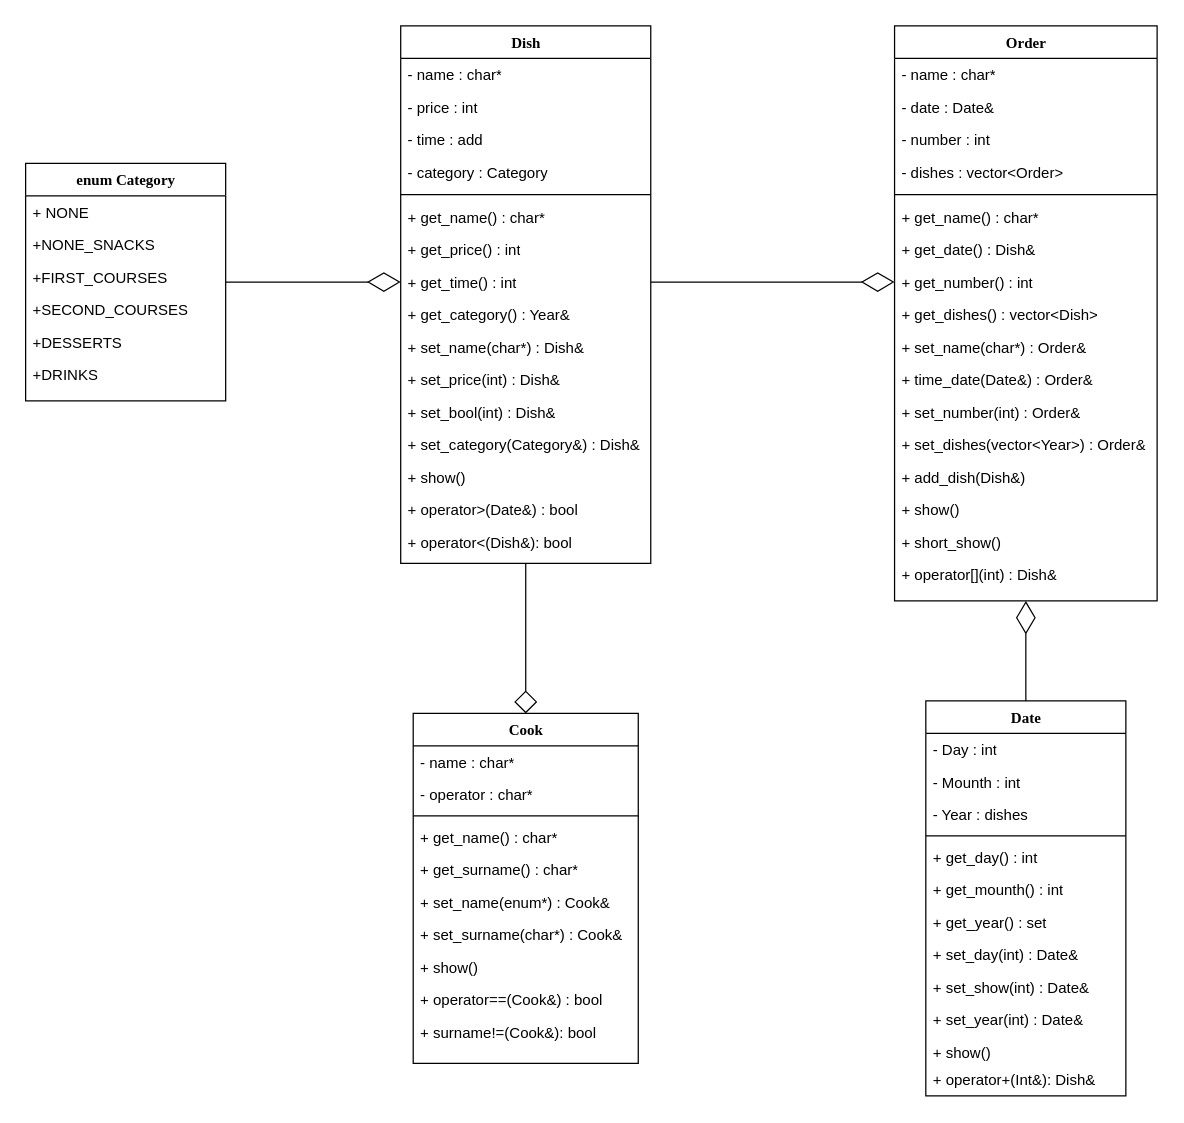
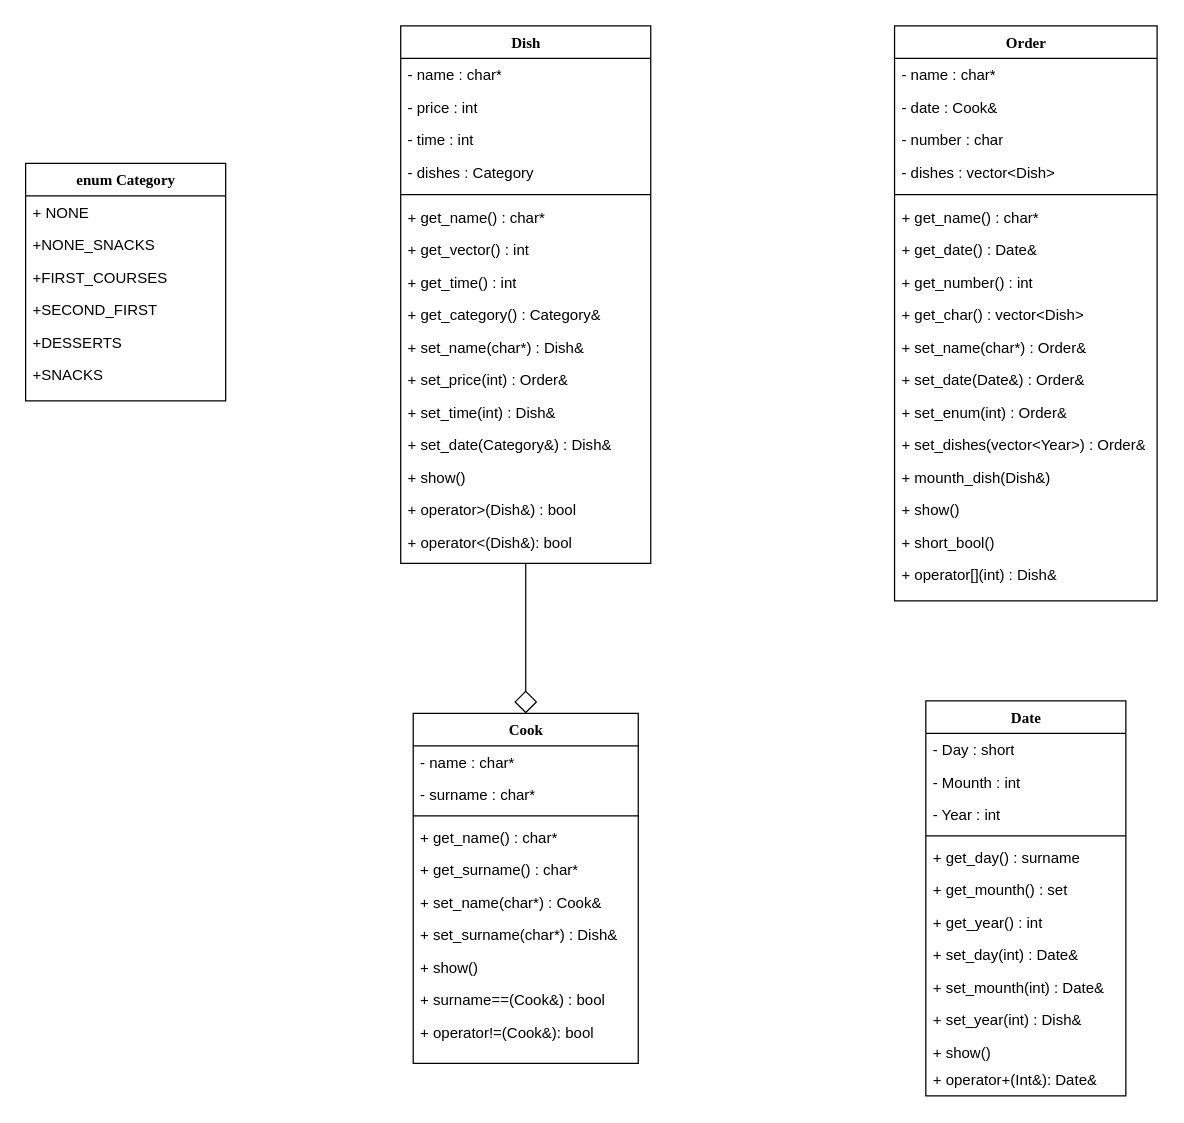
node "- date : Date&": label "- date : Date&" -> "- date : Cook&"
node "- time : add": label "- time : add" -> "- time : int"
node "- number : int": label "- number : int" -> "- number : char"
node "- category : Category": label "- category : Category" -> "- dishes : Category"
node "- dishes : vector<Order>": label "- dishes : vector<Order>" -> "- dishes : vector<Dish>"
node "+ get_price() : int": label "+ get_price() : int" -> "+ get_vector() : int"
node "+ get_date() : Dish&": label "+ get_date() : Dish&" -> "+ get_date() : Date&"
edge "enum Category" -> "+ get_time() : int": removed
edge "+ get_time() : int" -> "+ get_number() : int": removed
node "+SECOND_COURSES": label "+SECOND_COURSES" -> "+SECOND_FIRST"
node "+ get_category() : Year&": label "+ get_category() : Year&" -> "+ get_category() : Category&"
node "+ get_dishes() : vector<Dish>": label "+ get_dishes() : vector<Dish>" -> "+ get_char() : vector<Dish>"
node "+DRINKS": label "+DRINKS" -> "+SNACKS"
node "+ set_price(int) : Dish&": label "+ set_price(int) : Dish&" -> "+ set_price(int) : Order&"
node "+ time_date(Date&) : Order&": label "+ time_date(Date&) : Order&" -> "+ set_date(Date&) : Order&"
node "+ set_bool(int) : Dish&": label "+ set_bool(int) : Dish&" -> "+ set_time(int) : Dish&"
node "+ set_number(int) : Order&": label "+ set_number(int) : Order&" -> "+ set_enum(int) : Order&"
node "+ set_category(Category&) : Dish&": label "+ set_category(Category&) : Dish&" -> "+ set_date(Category&) : Dish&"
node "+ add_dish(Dish&)": label "+ add_dish(Dish&)" -> "+ mounth_dish(Dish&)"
node "+ operator>(Date&) : bool": label "+ operator>(Date&) : bool" -> "+ operator>(Dish&) : bool"
node "+ short_show()": label "+ short_show()" -> "+ short_bool()"
edge "Date" -> "Order": removed
node "- Day : int": label "- Day : int" -> "- Day : short"
node "- operator : char*": label "- operator : char*" -> "- surname : char*"
node "- Year : dishes": label "- Year : dishes" -> "- Year : int"
node "+ get_day() : int": label "+ get_day() : int" -> "+ get_day() : surname"
node "+ get_mounth() : int": label "+ get_mounth() : int" -> "+ get_mounth() : set"
node "+ set_name(enum*) : Cook&": label "+ set_name(enum*) : Cook&" -> "+ set_name(char*) : Cook&"
node "+ get_year() : set": label "+ get_year() : set" -> "+ get_year() : int"
node "+ set_surname(char*) : Cook&": label "+ set_surname(char*) : Cook&" -> "+ set_surname(char*) : Dish&"
node "+ set_show(int) : Date&": label "+ set_show(int) : Date&" -> "+ set_mounth(int) : Date&"
node "+ operator==(Cook&) : bool": label "+ operator==(Cook&) : bool" -> "+ surname==(Cook&) : bool"
node "+ set_year(int) : Date&": label "+ set_year(int) : Date&" -> "+ set_year(int) : Dish&"
node "+ surname!=(Cook&): bool": label "+ surname!=(Cook&): bool" -> "+ operator!=(Cook&): bool"
node "+ operator+(Int&): Dish&": label "+ operator+(Int&): Dish&" -> "+ operator+(Int&): Date&"
